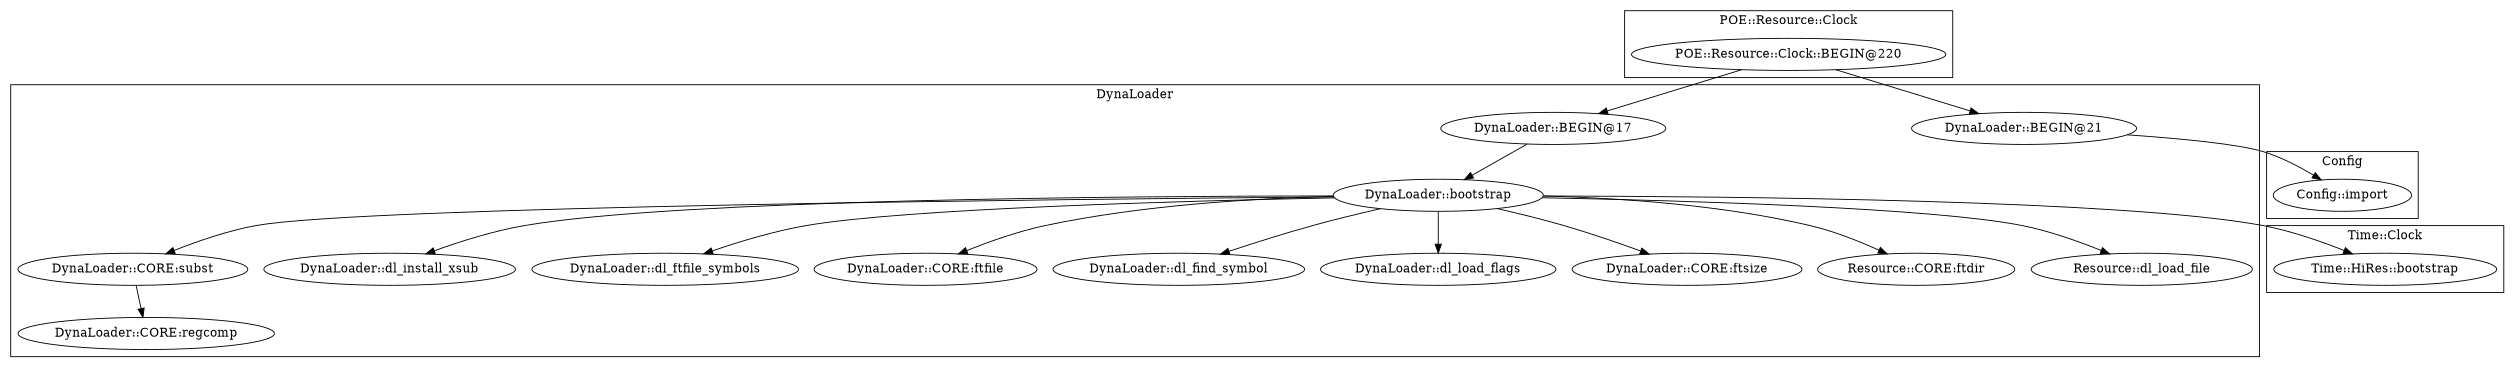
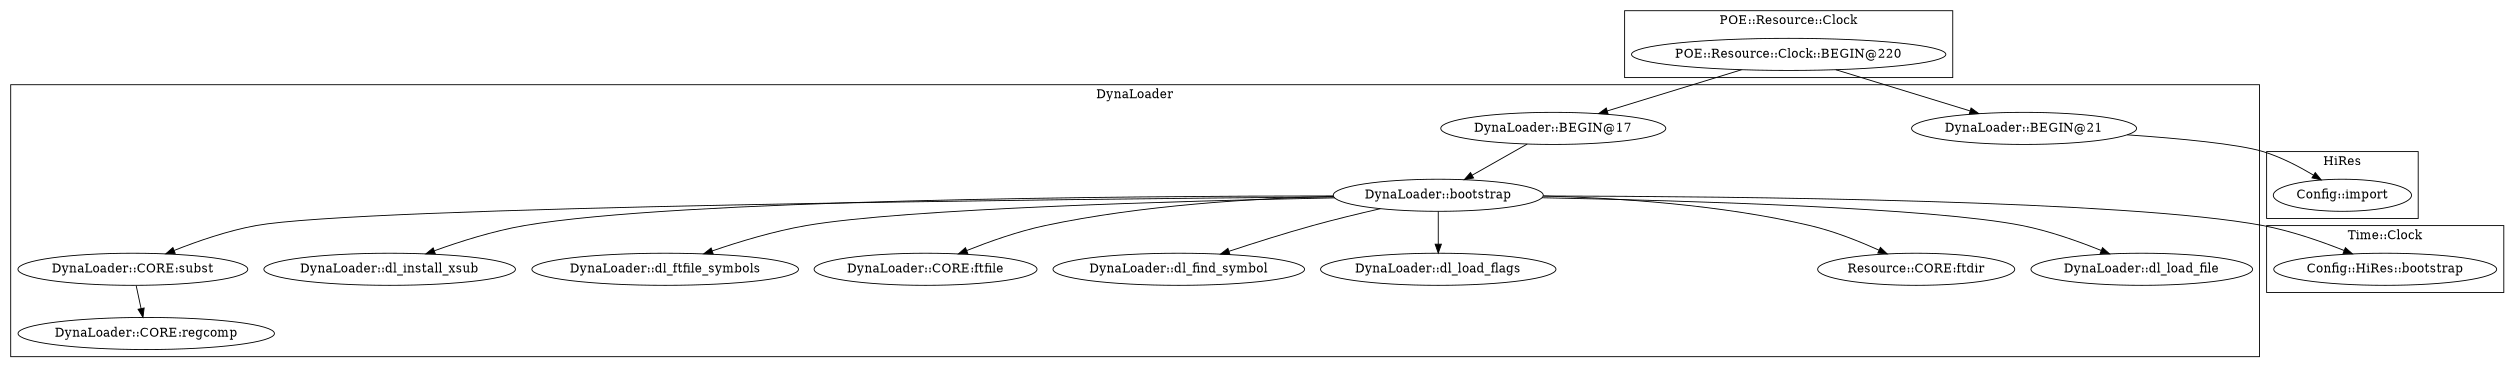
cluster "Config": label "Config" -> "HiRes"
node "DynaLoader::CORE:ftsize": removed
node "Resource::dl_load_file": label "Resource::dl_load_file" -> "DynaLoader::dl_load_file"
node "Time::HiRes::bootstrap": label "Time::HiRes::bootstrap" -> "Config::HiRes::bootstrap"
